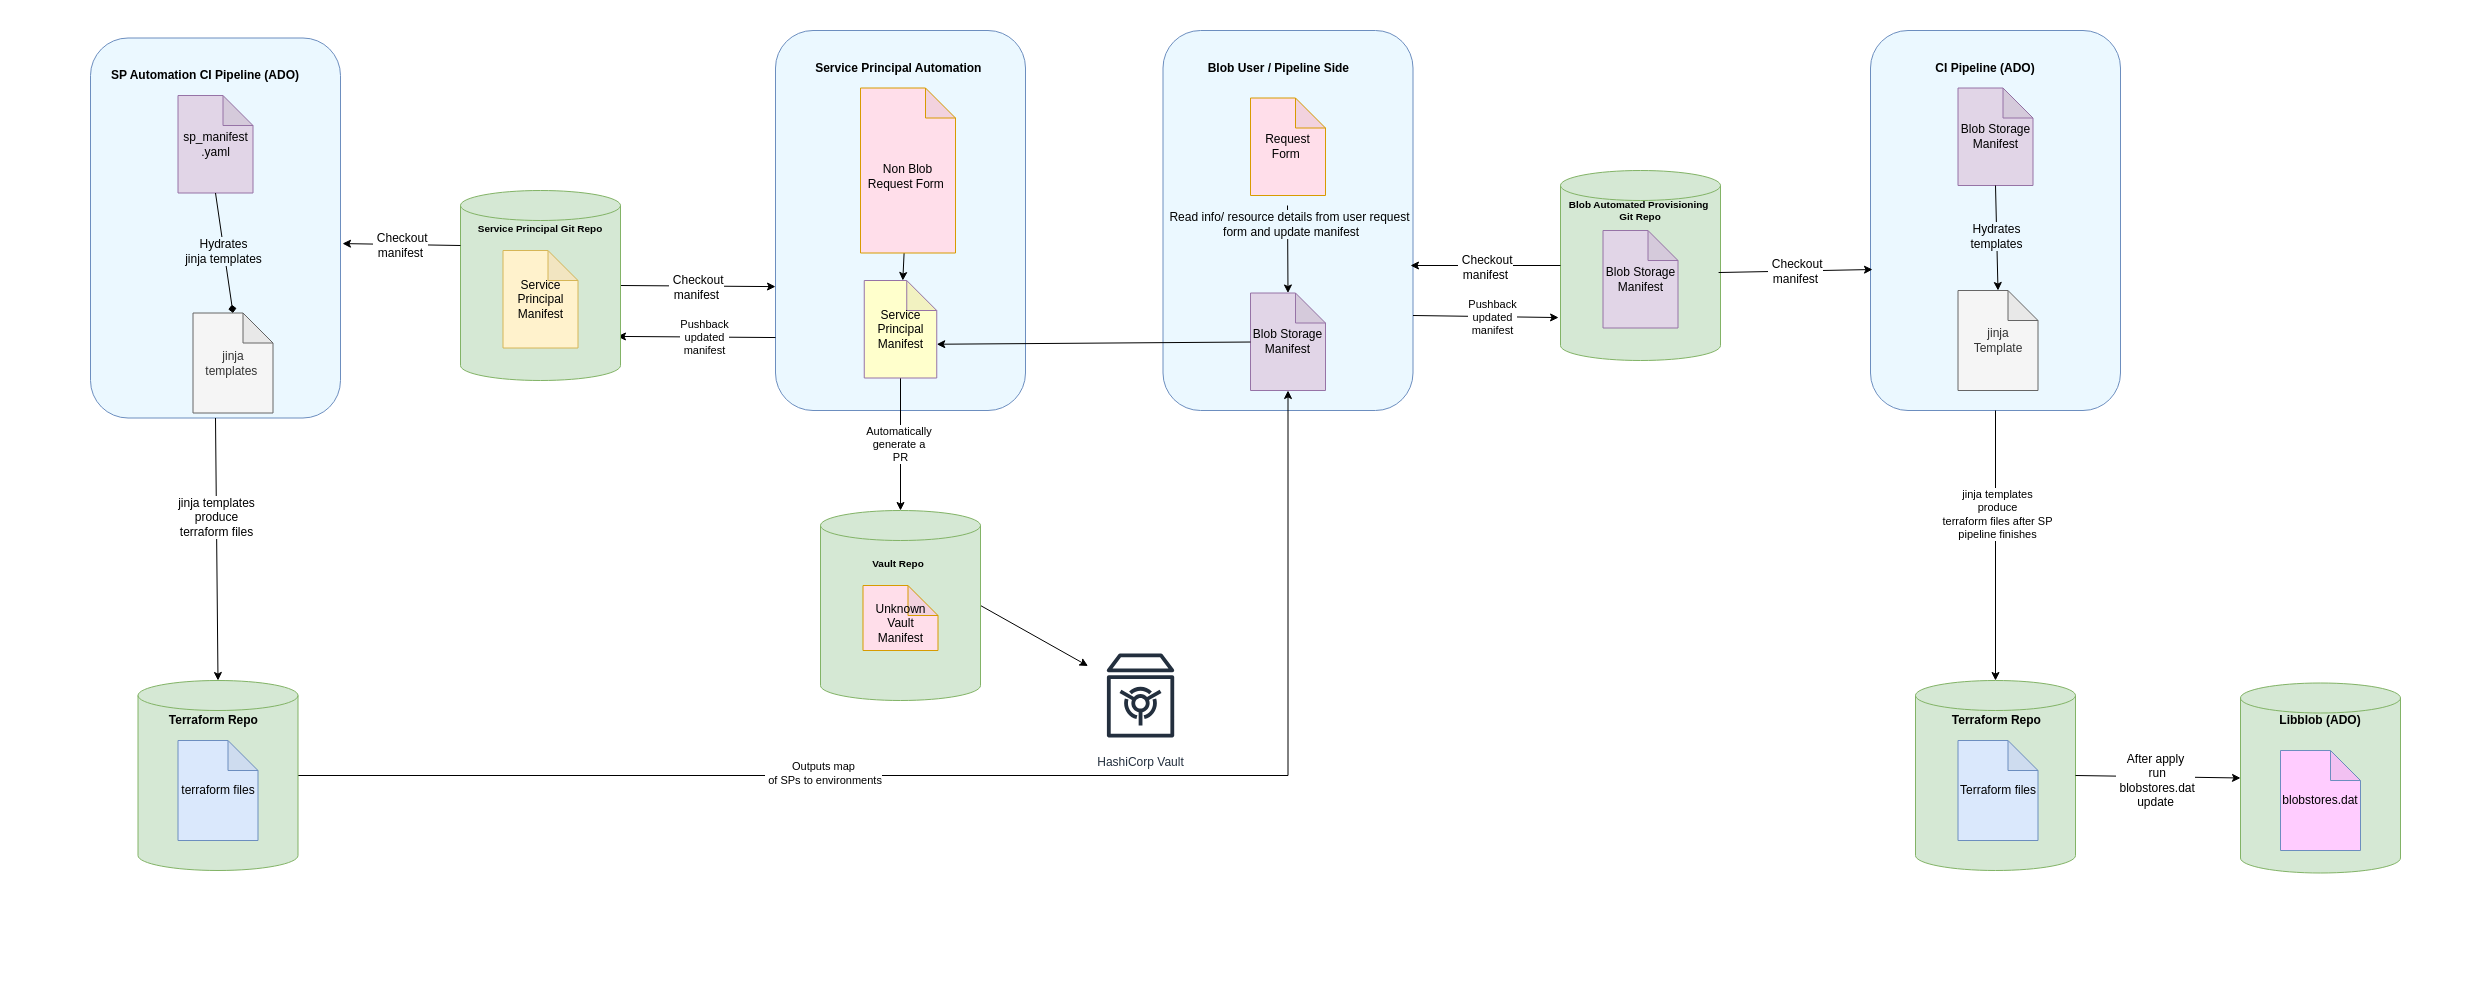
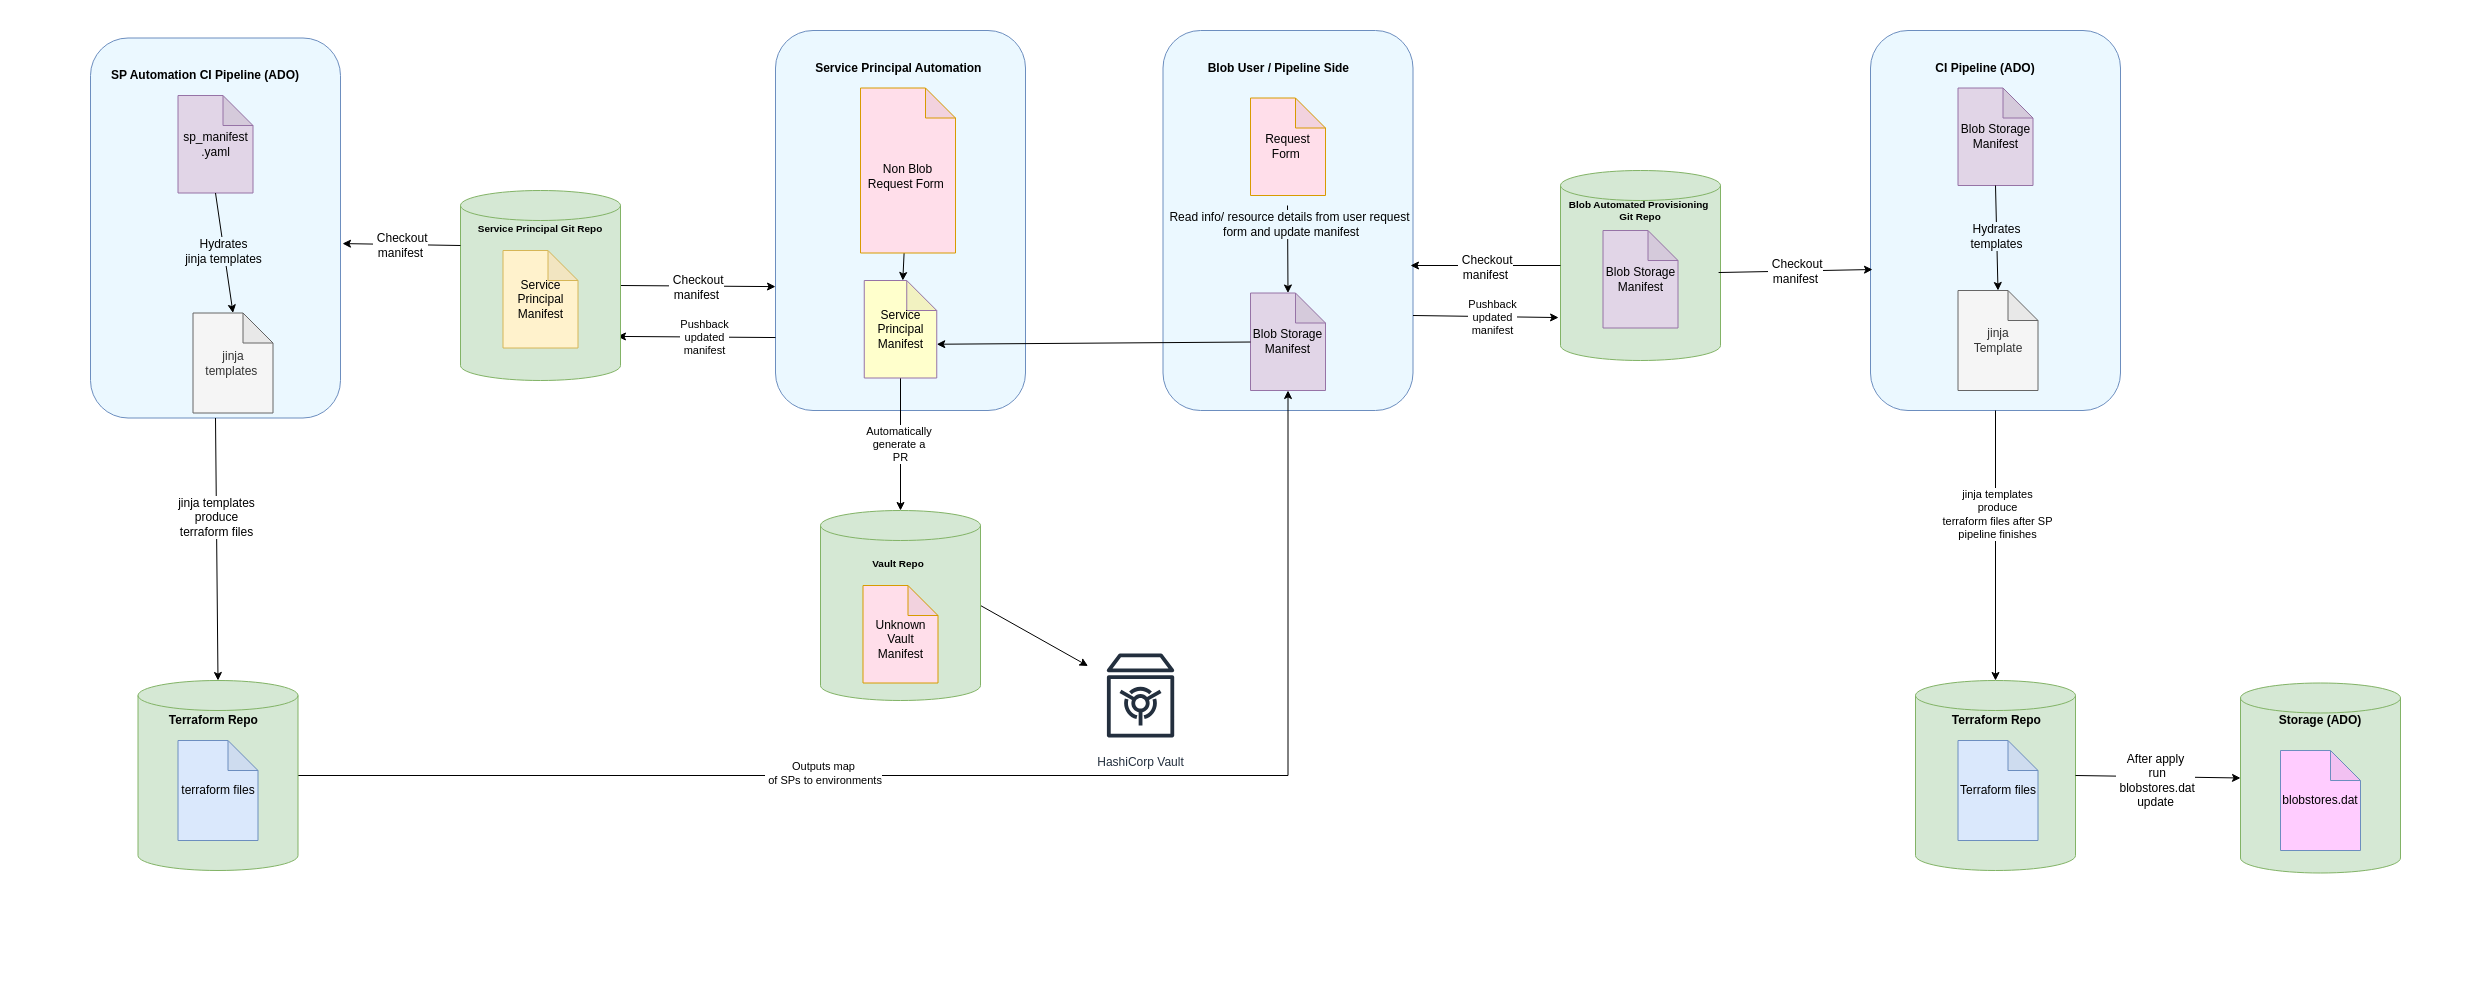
edge "sp_manifest .yaml" -> "jinja templates": arrowhead diamond -> classic
node "Unknown Vault Manifest": size 75x65 -> 75x98
node "Libblob (ADO)": label "Libblob (ADO)" -> "Storage (ADO)"
